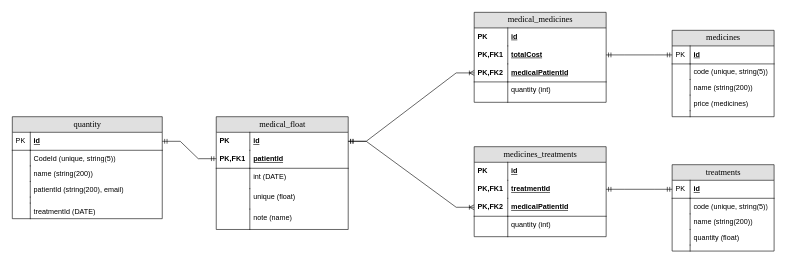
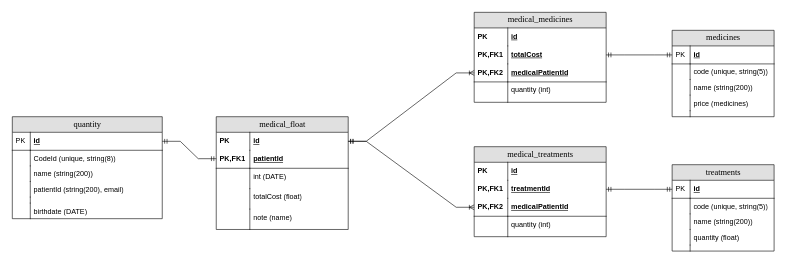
node "medicines_treatments": label "medicines_treatments" -> "medical_treatments"
node "CodeId (unique, string(5))": label "CodeId (unique, string(5))" -> "CodeId (unique, string(8))"
node "unique (float)": label "unique (float)" -> "totalCost (float)"
node "treatmentId (DATE)": label "treatmentId (DATE)" -> "birthdate (DATE)"
